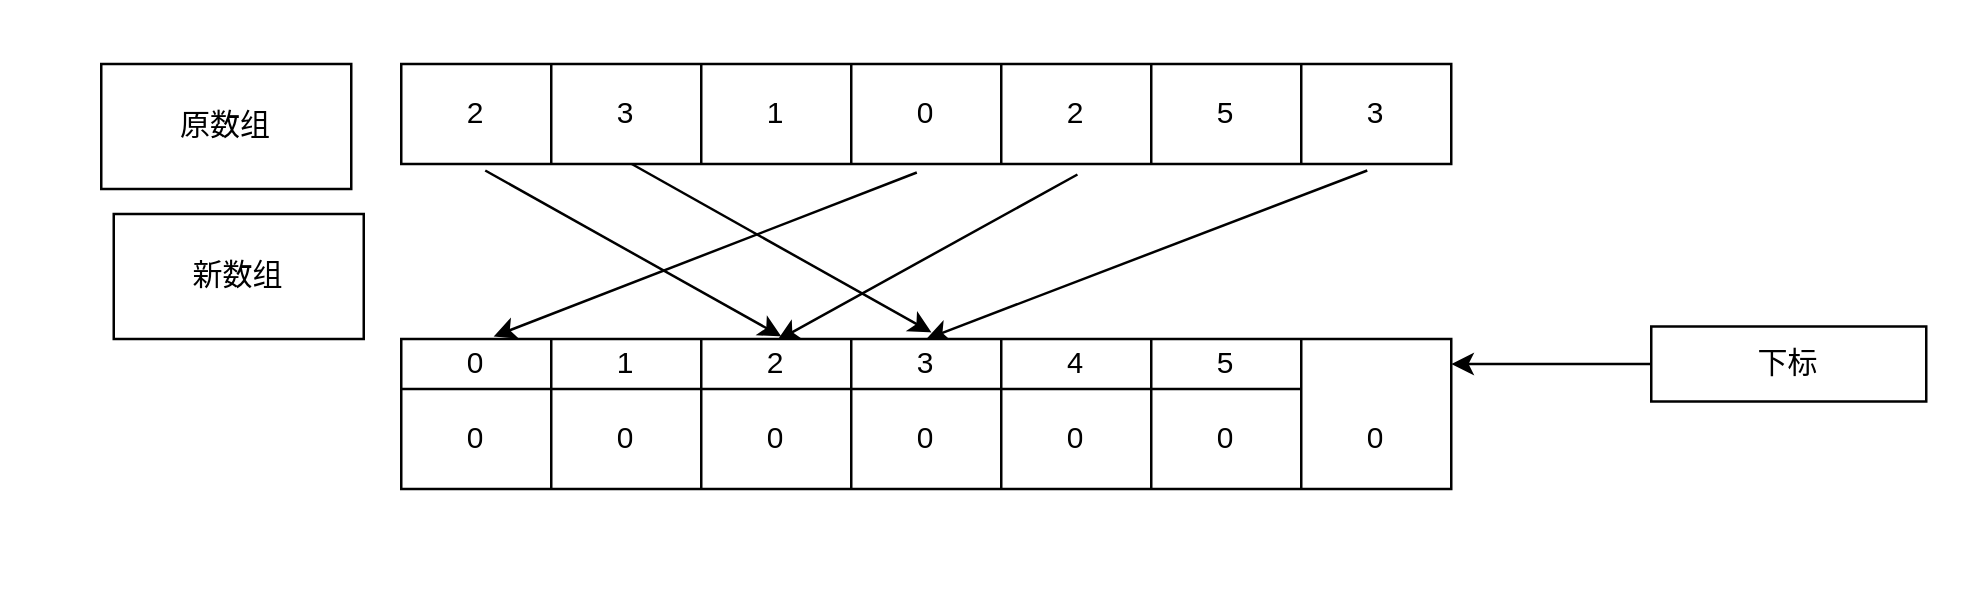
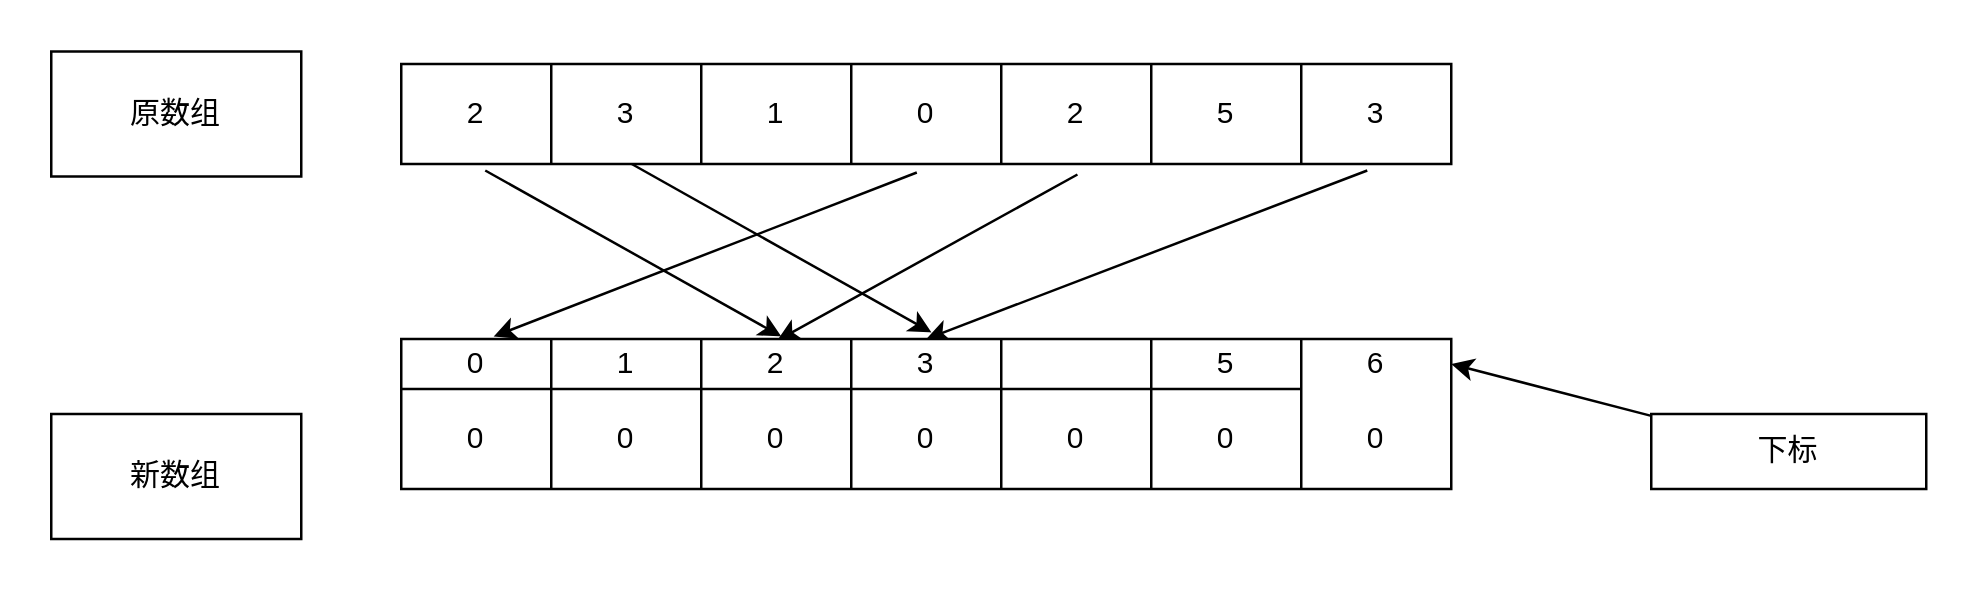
node "原数组": moved (226, 126) -> (176, 114)
node "新数组": moved (239, 276) -> (176, 476)
node "4": removed
node "6": added
node "下标": moved (1789, 364) -> (1789, 451)
